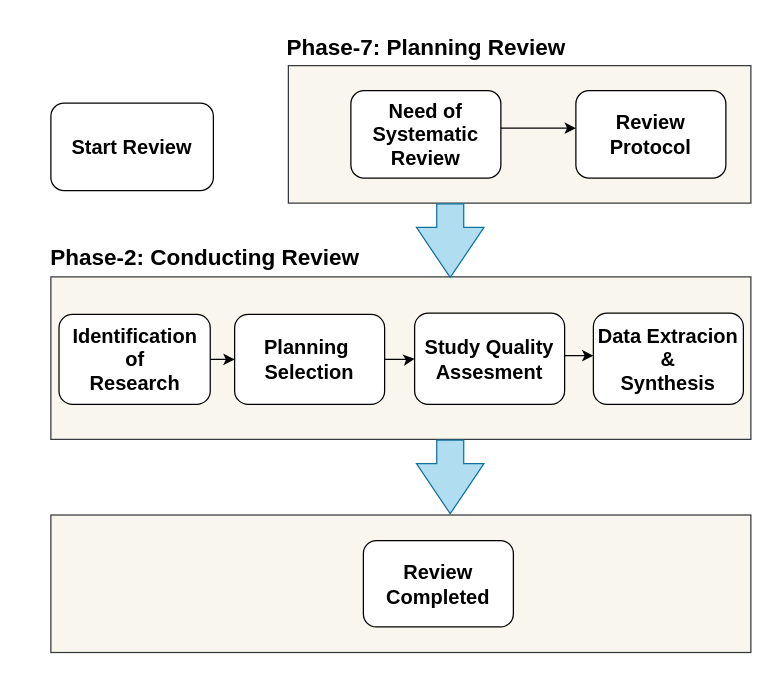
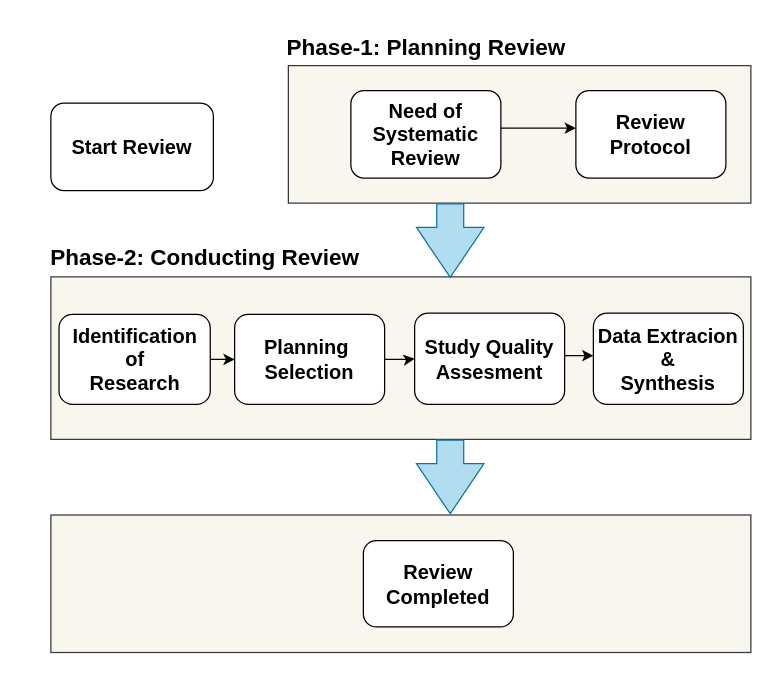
node "Phase-7: Planning Review": label "Phase-7: Planning Review" -> "Phase-1: Planning Review"
